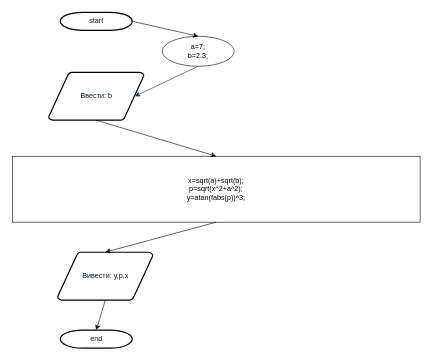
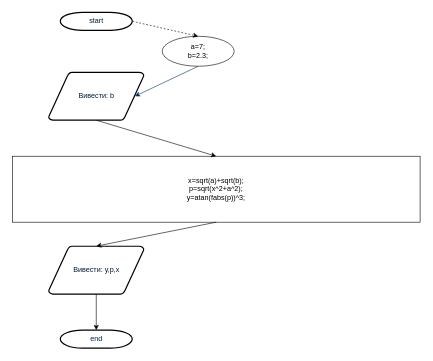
edge "start" -> "a=7; b=2.3;": style solid -> dashed
node "Ввести: b": label "Ввести: b" -> "Вивести: b"
node "Вивести: y,p,x": moved (105, 276) -> (96, 270)
